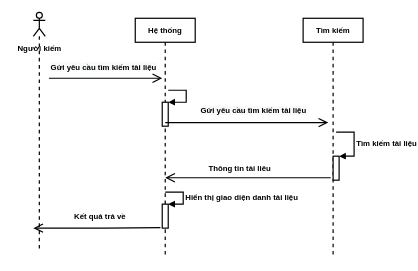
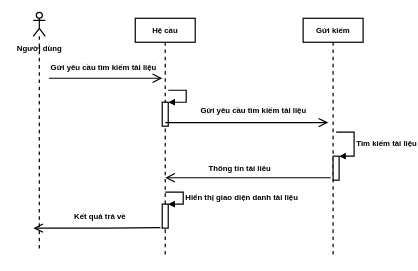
node "Hệ thống": label "Hệ thống" -> "Hệ cầu"
node "Tìm kiếm": label "Tìm kiếm" -> "Gửi kiếm"
node "Người kiếm": label "Người kiếm" -> "Người dùng"
